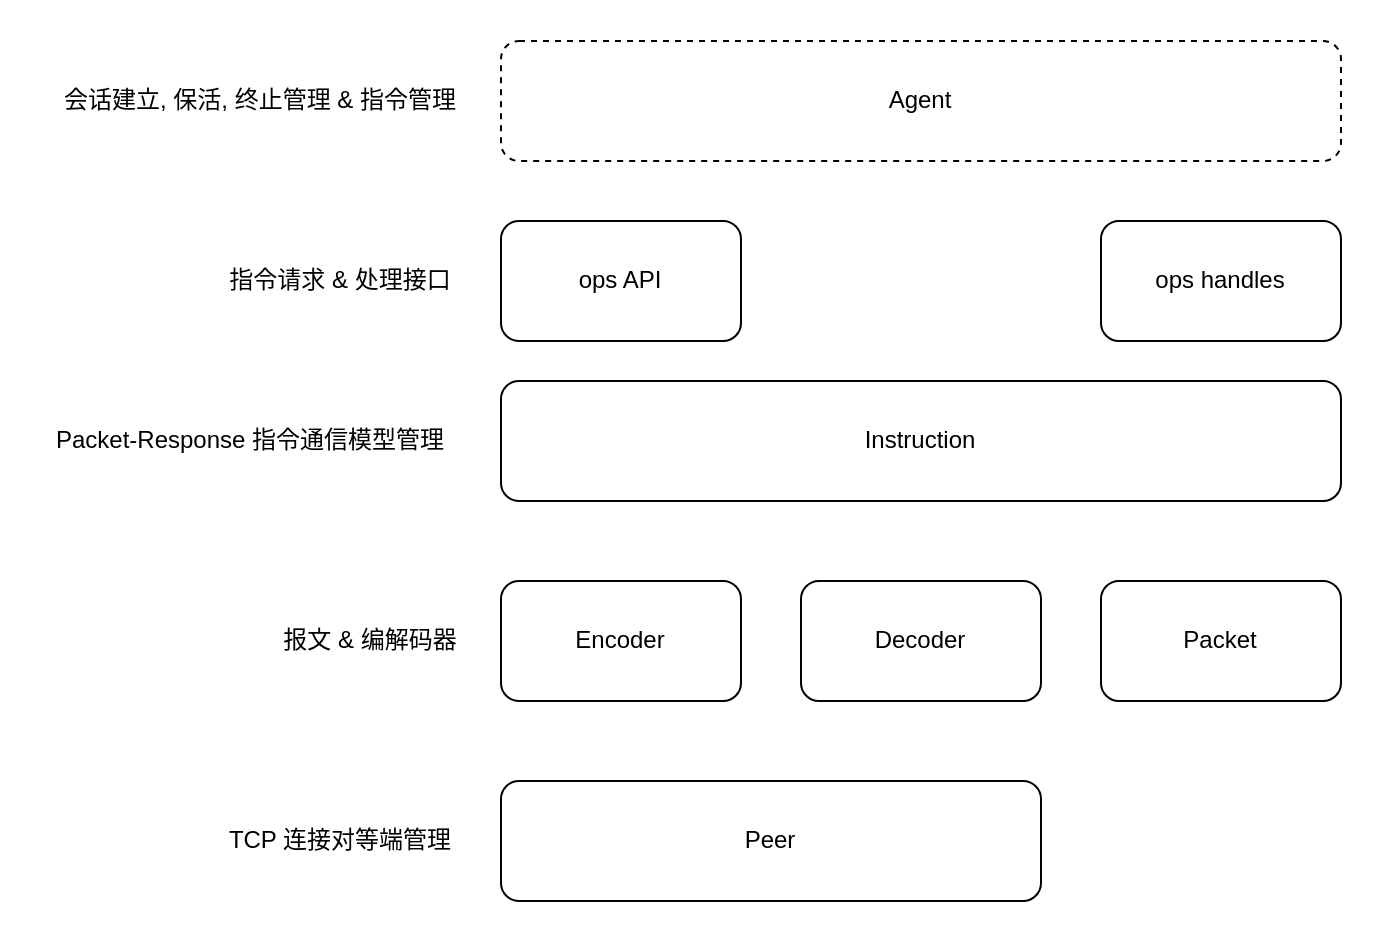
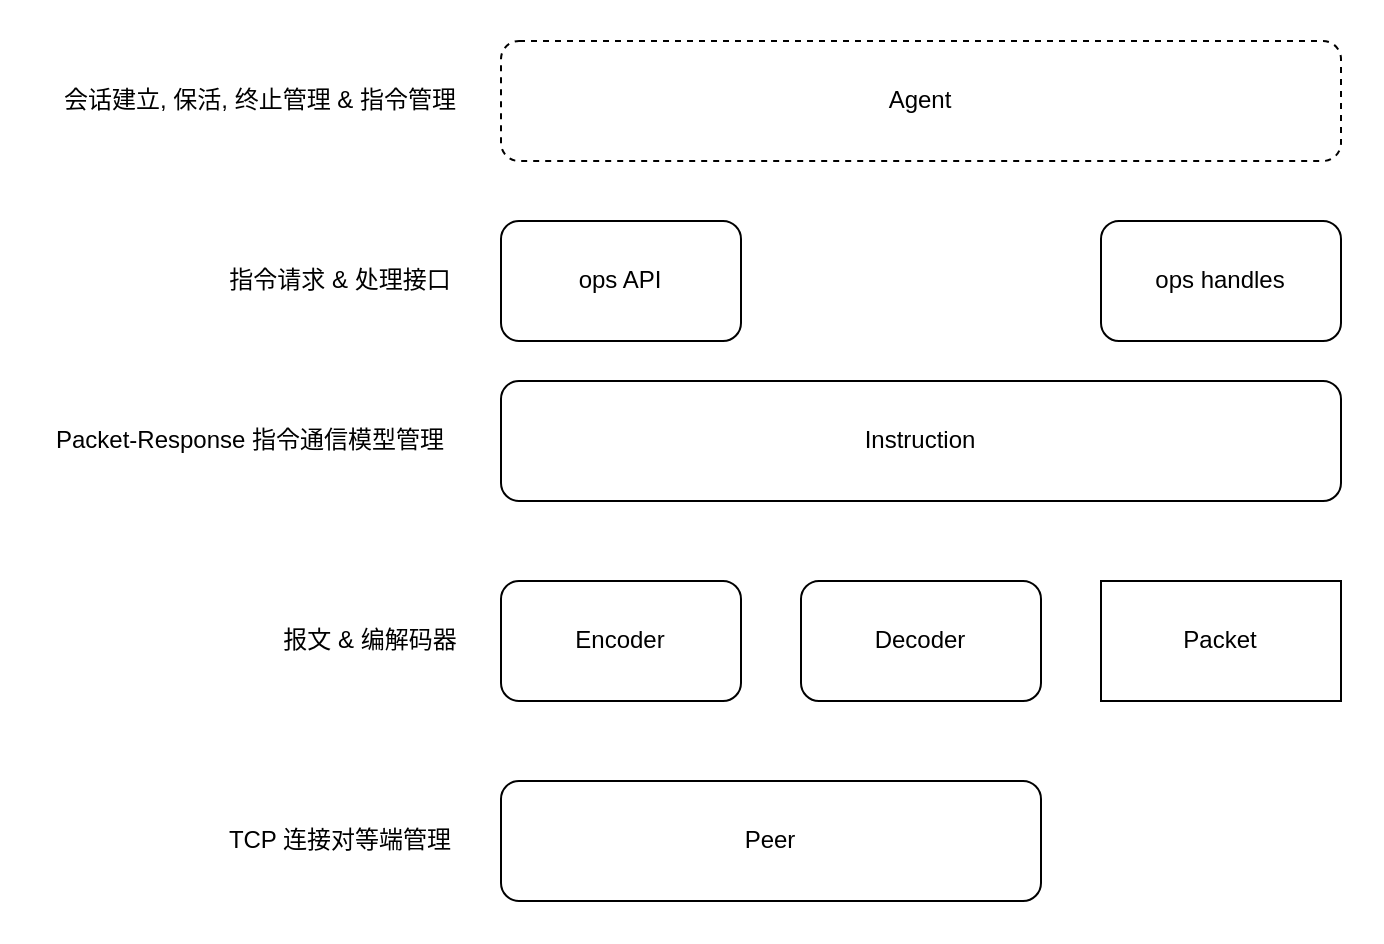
node "Packet": shape rounded rectangle -> rectangle
